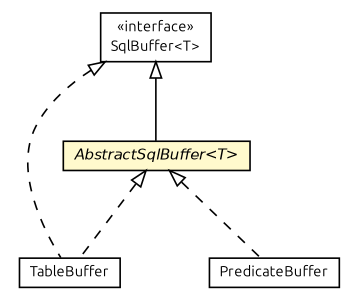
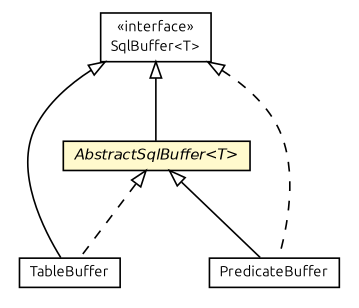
edge "PredicateBuffer" -> "SqlBuffer<T>": added
edge "TableBuffer" -> "SqlBuffer<T>": style dashed -> solid
edge "PredicateBuffer" -> "AbstractSqlBuffer<T>": style dashed -> solid
